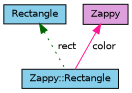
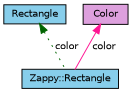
node "Zappy": label "Zappy" -> "Color"
edge "Zappy::Rectangle" -> "Rectangle": label " rect" -> " color"
